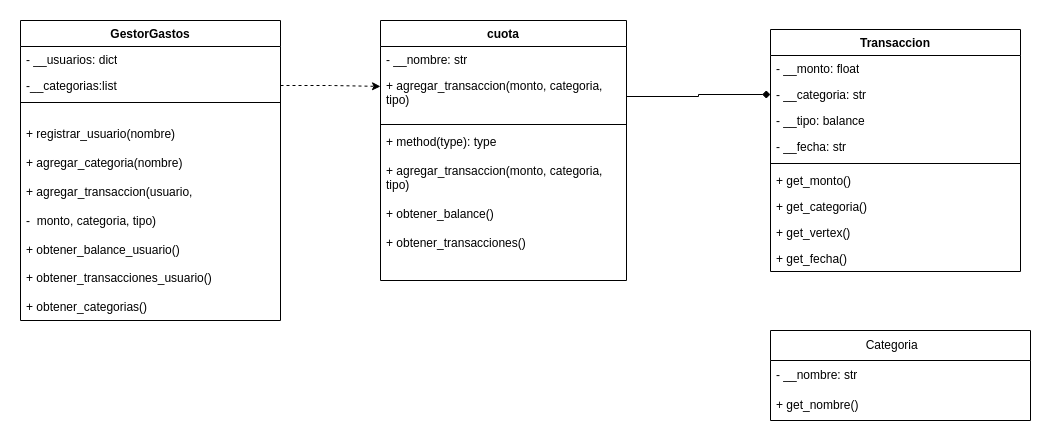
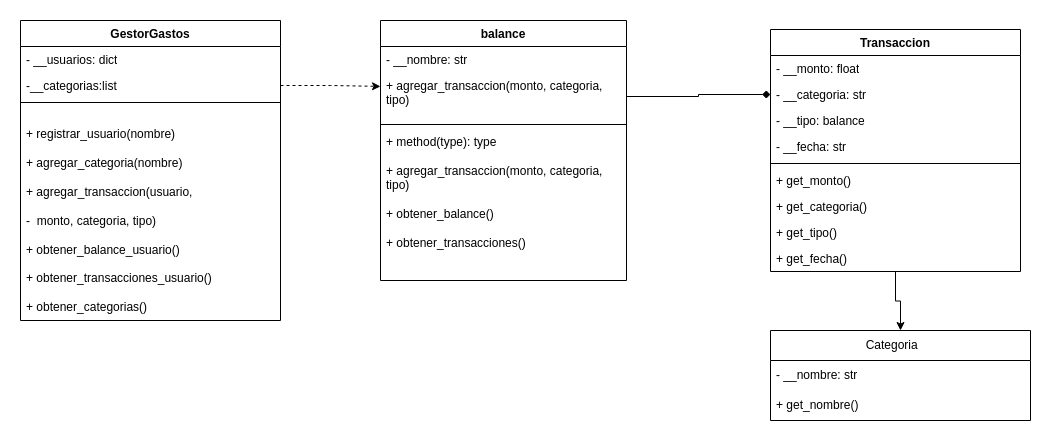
node "cuota": label "cuota" -> "balance"
node "+ get_vertex()": label "+ get_vertex()" -> "+ get_tipo()"
edge "Transaccion" -> "Categoria": added
